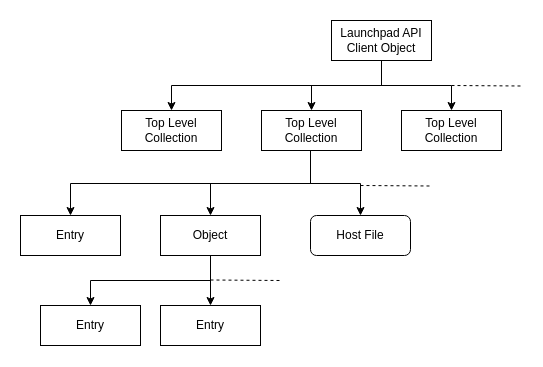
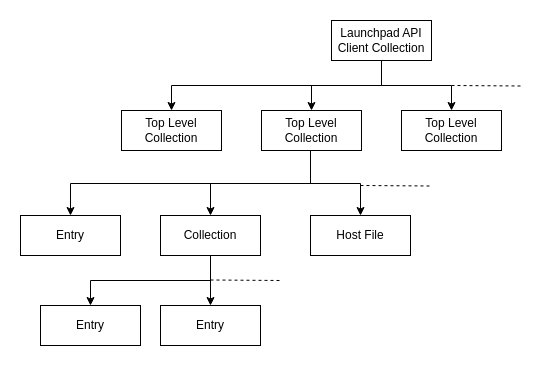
node "Launchpad API Client Object": label "Launchpad API Client Object" -> "Launchpad API Client Collection"
node "Object": label "Object" -> "Collection"
node "Host File": shape rounded rectangle -> rectangle
